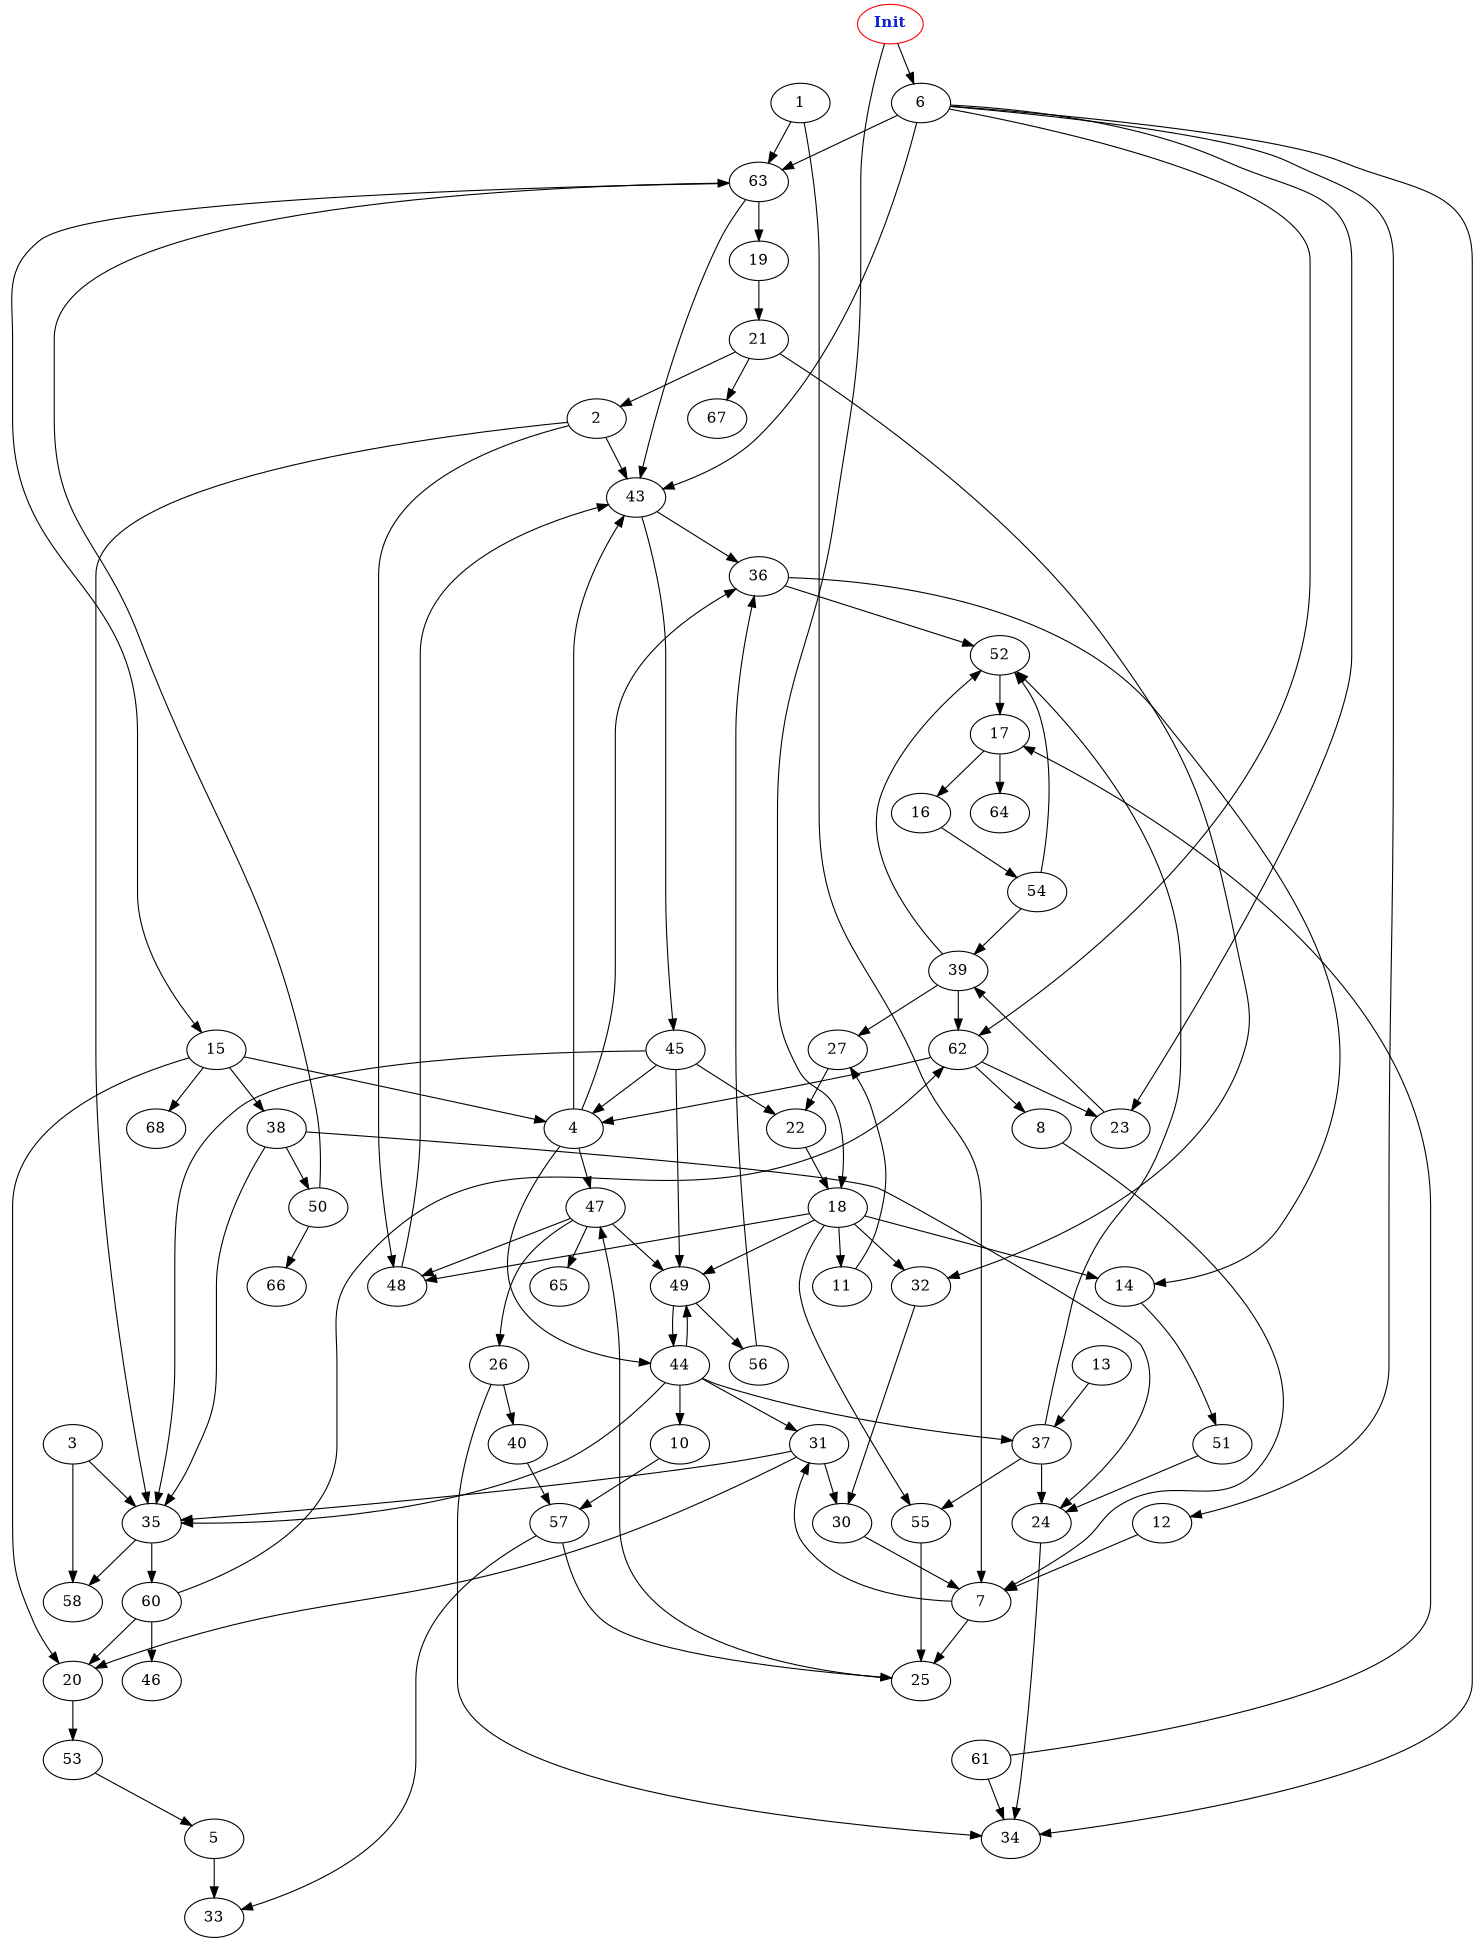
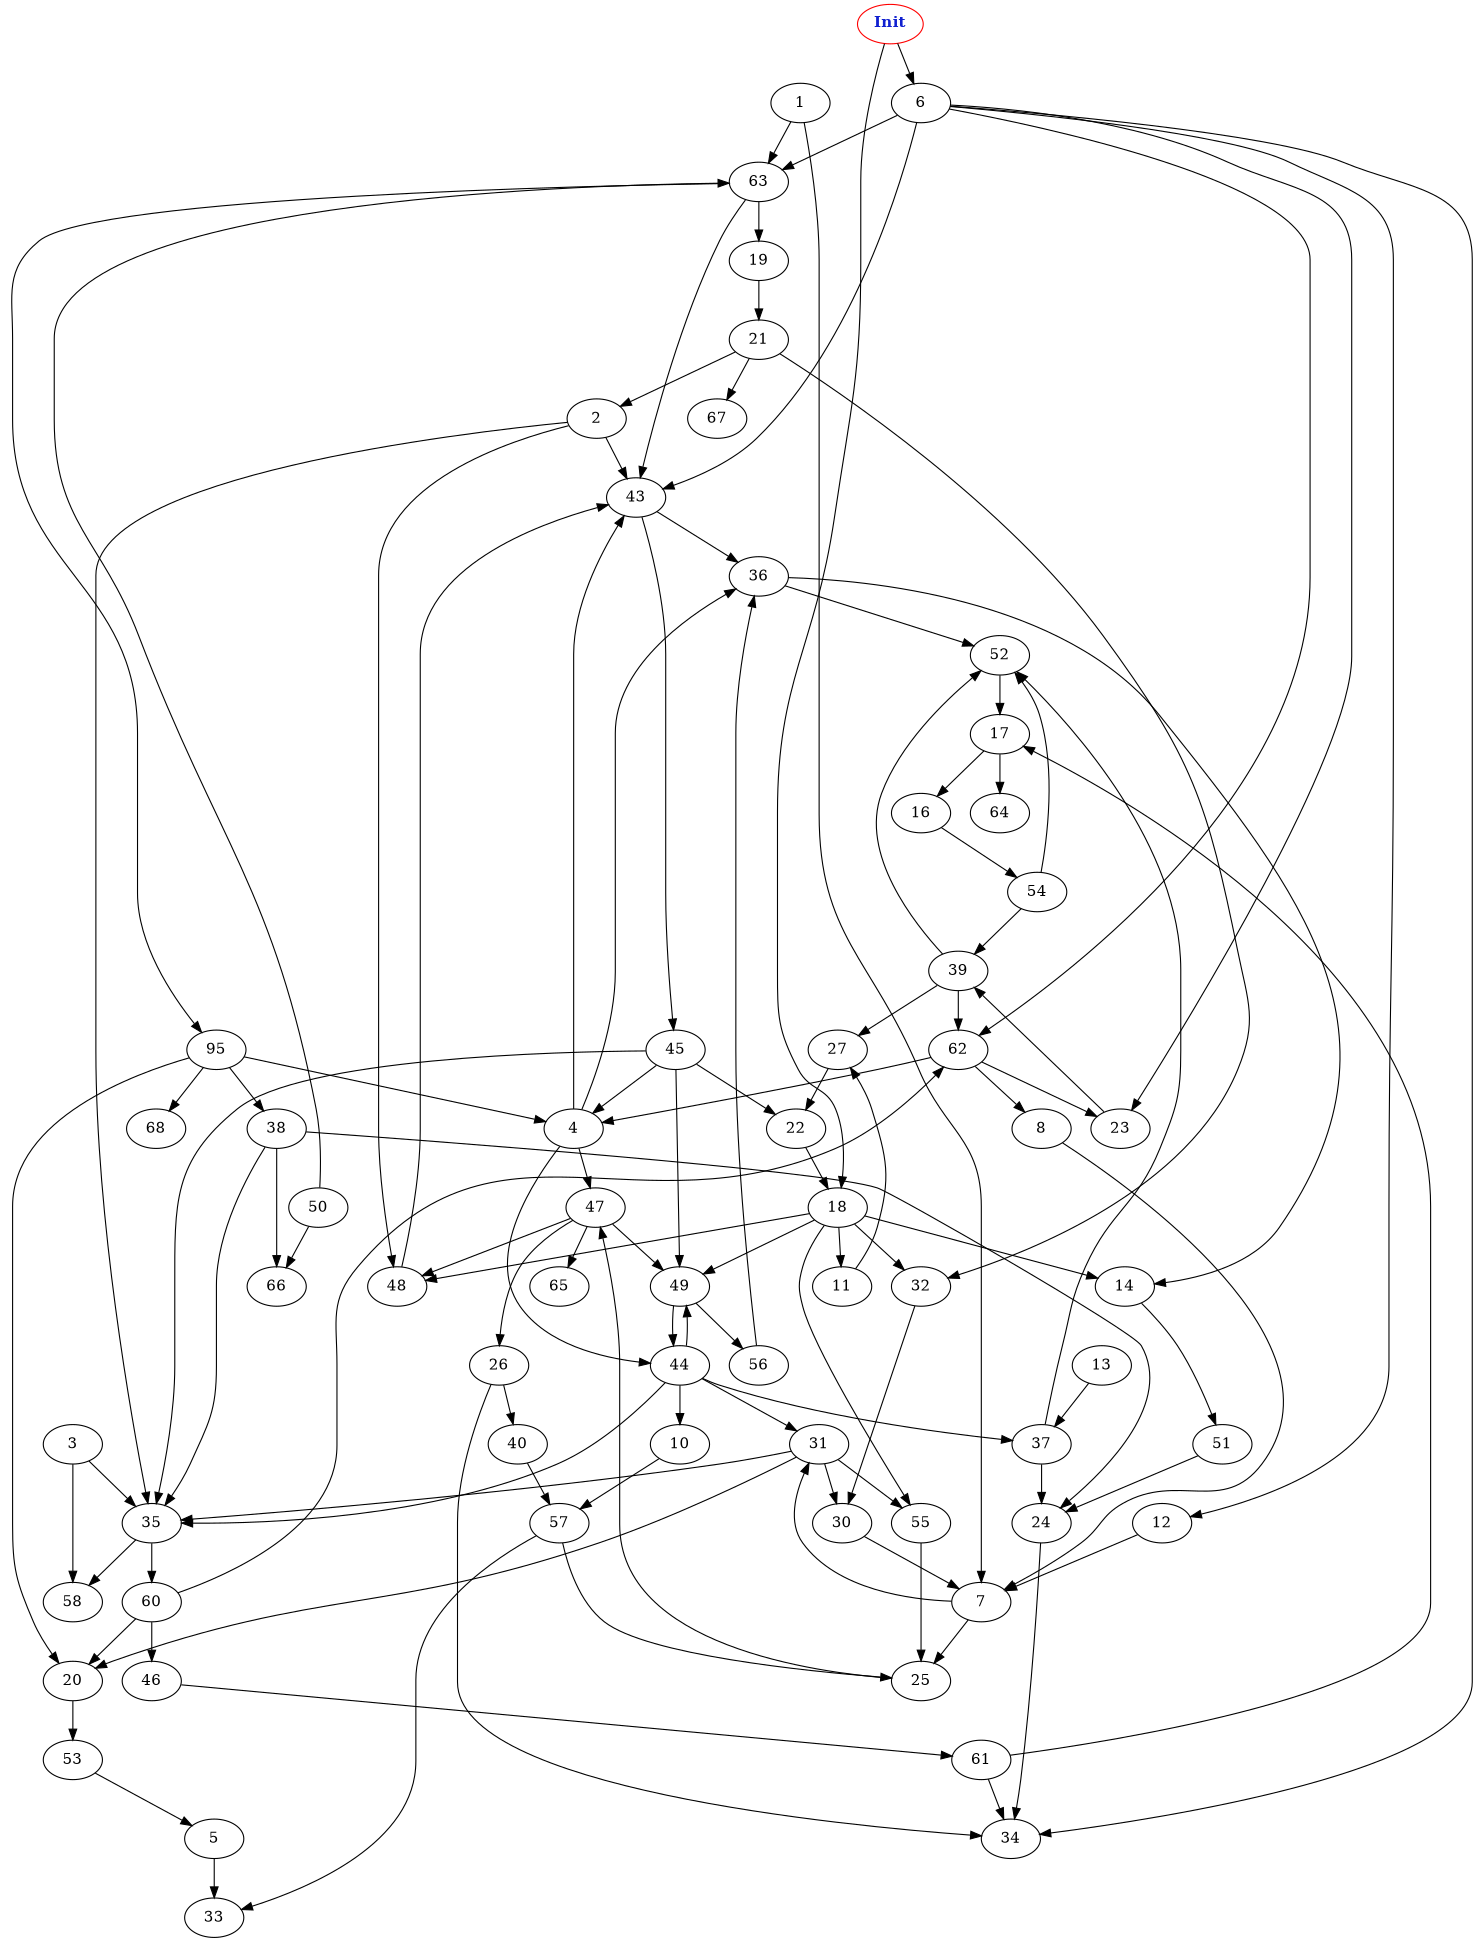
node "15": label "15" -> "95"
edge "38" -> "50": now "38" -> "66"
edge "37" -> "55": now "31" -> "55"
edge "46" -> "61": added
